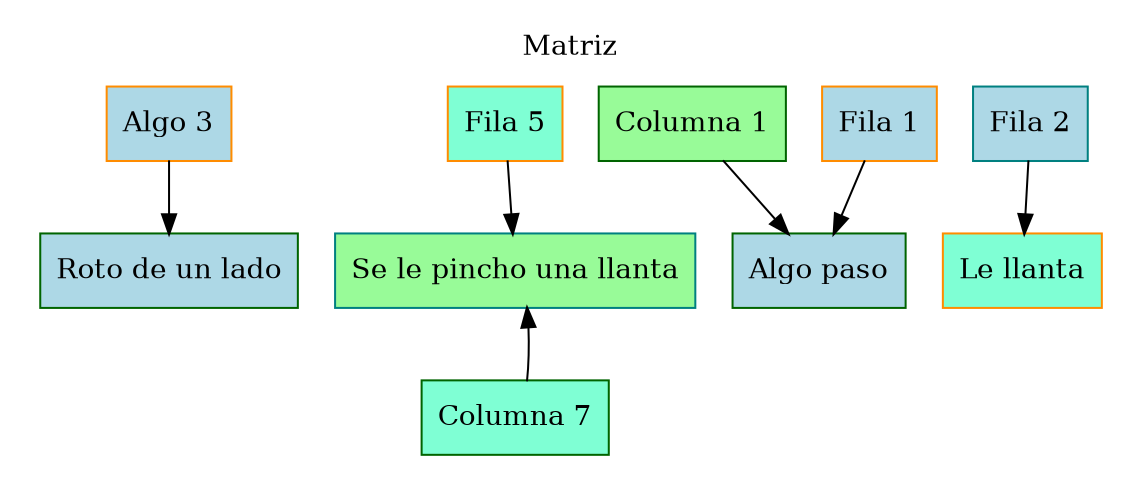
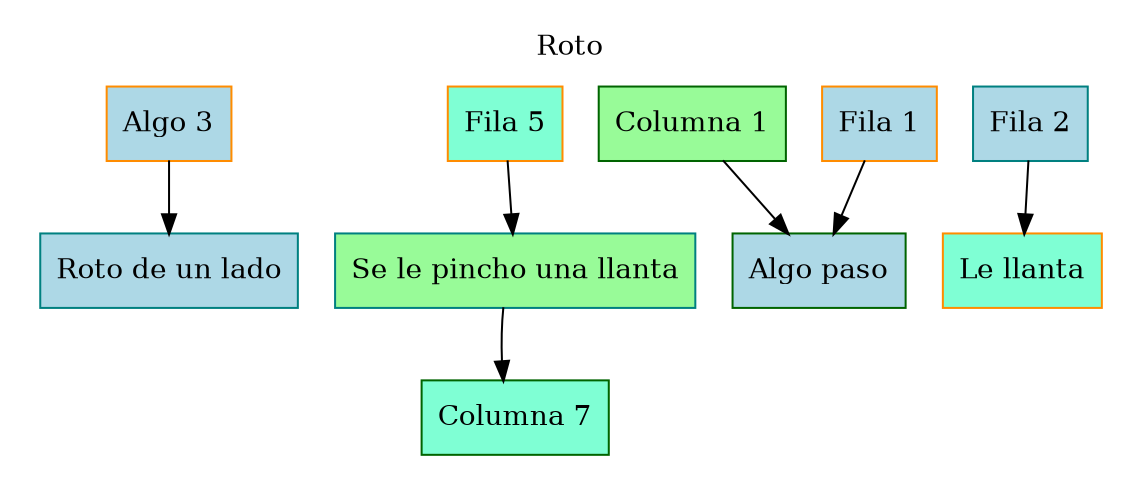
cluster "Matriz": label "Matriz" -> "Roto"
node "Roto de un lado": color darkgreen -> teal
edge "Columna 7" -> "Se le pincho una llanta": reversed
